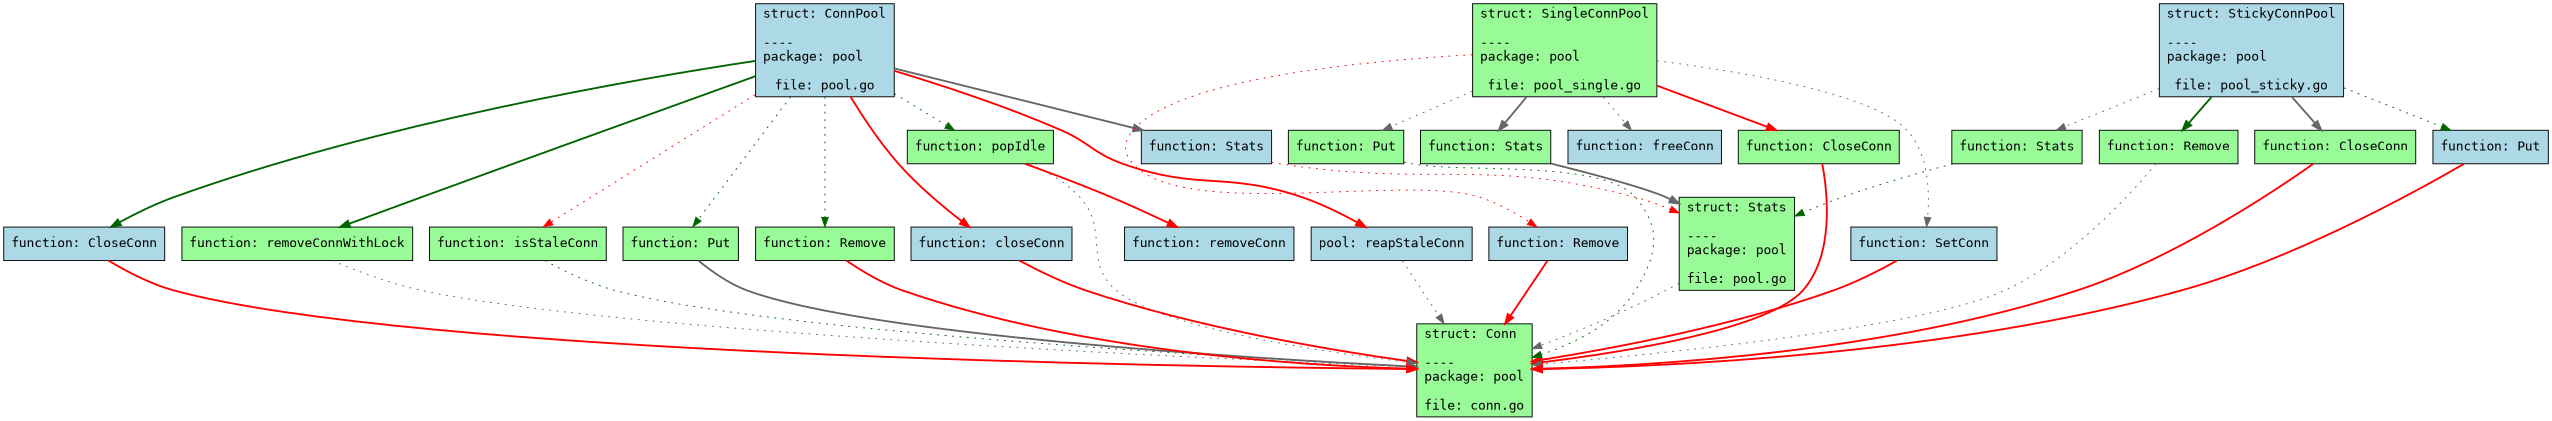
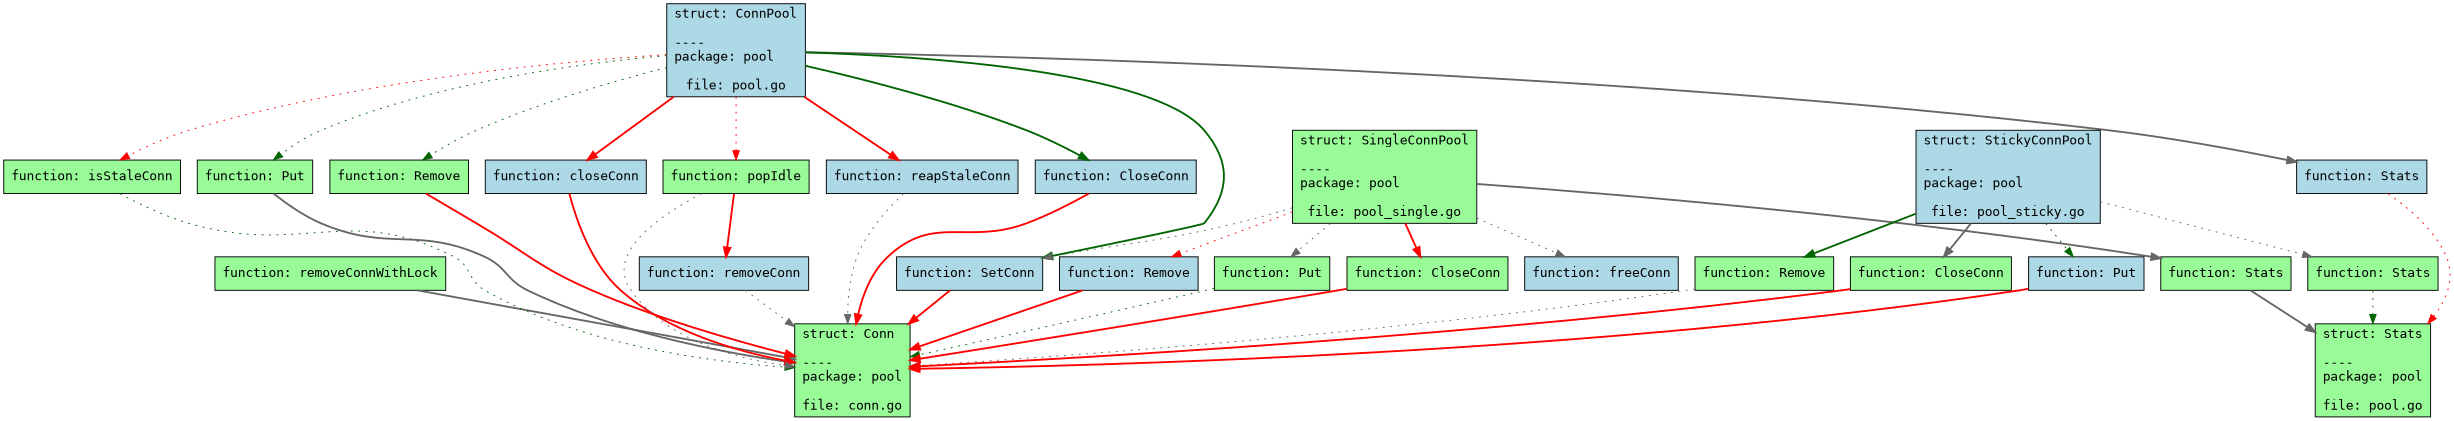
edge "struct: ConnPool ---- package: pool file: pool.go" -> "function: popIdle": color darkgreen -> red
edge "struct: ConnPool ---- package: pool file: pool.go" -> "function: removeConnWithLock": now "struct: ConnPool ---- package: pool file: pool.go" -> "function: SetConn"
node "pool: reapStaleConn": label "pool: reapStaleConn" -> "function: reapStaleConn"
edge "struct: Stats ---- package: pool file: pool.go" -> "struct: Conn ---- package: pool file: conn.go": now "function: removeConn" -> "struct: Conn ---- package: pool file: conn.go"
edge "function: removeConnWithLock" -> "struct: Conn ---- package: pool file: conn.go": style dotted -> bold
